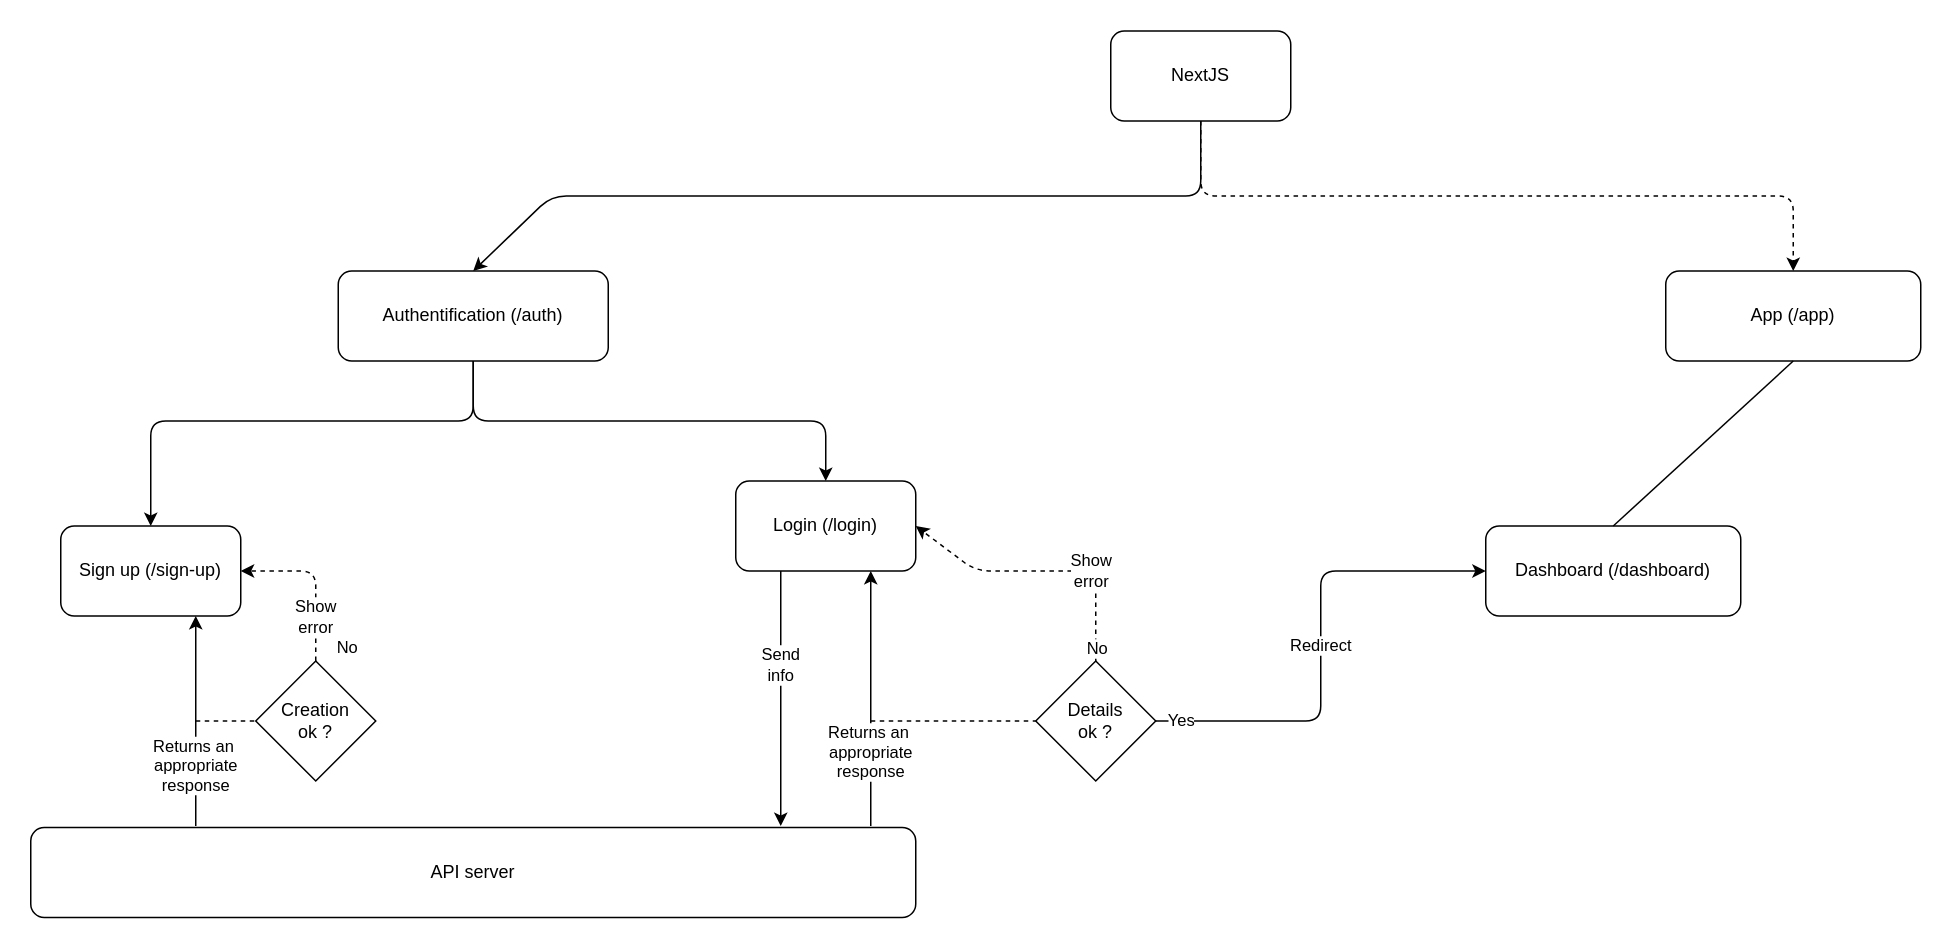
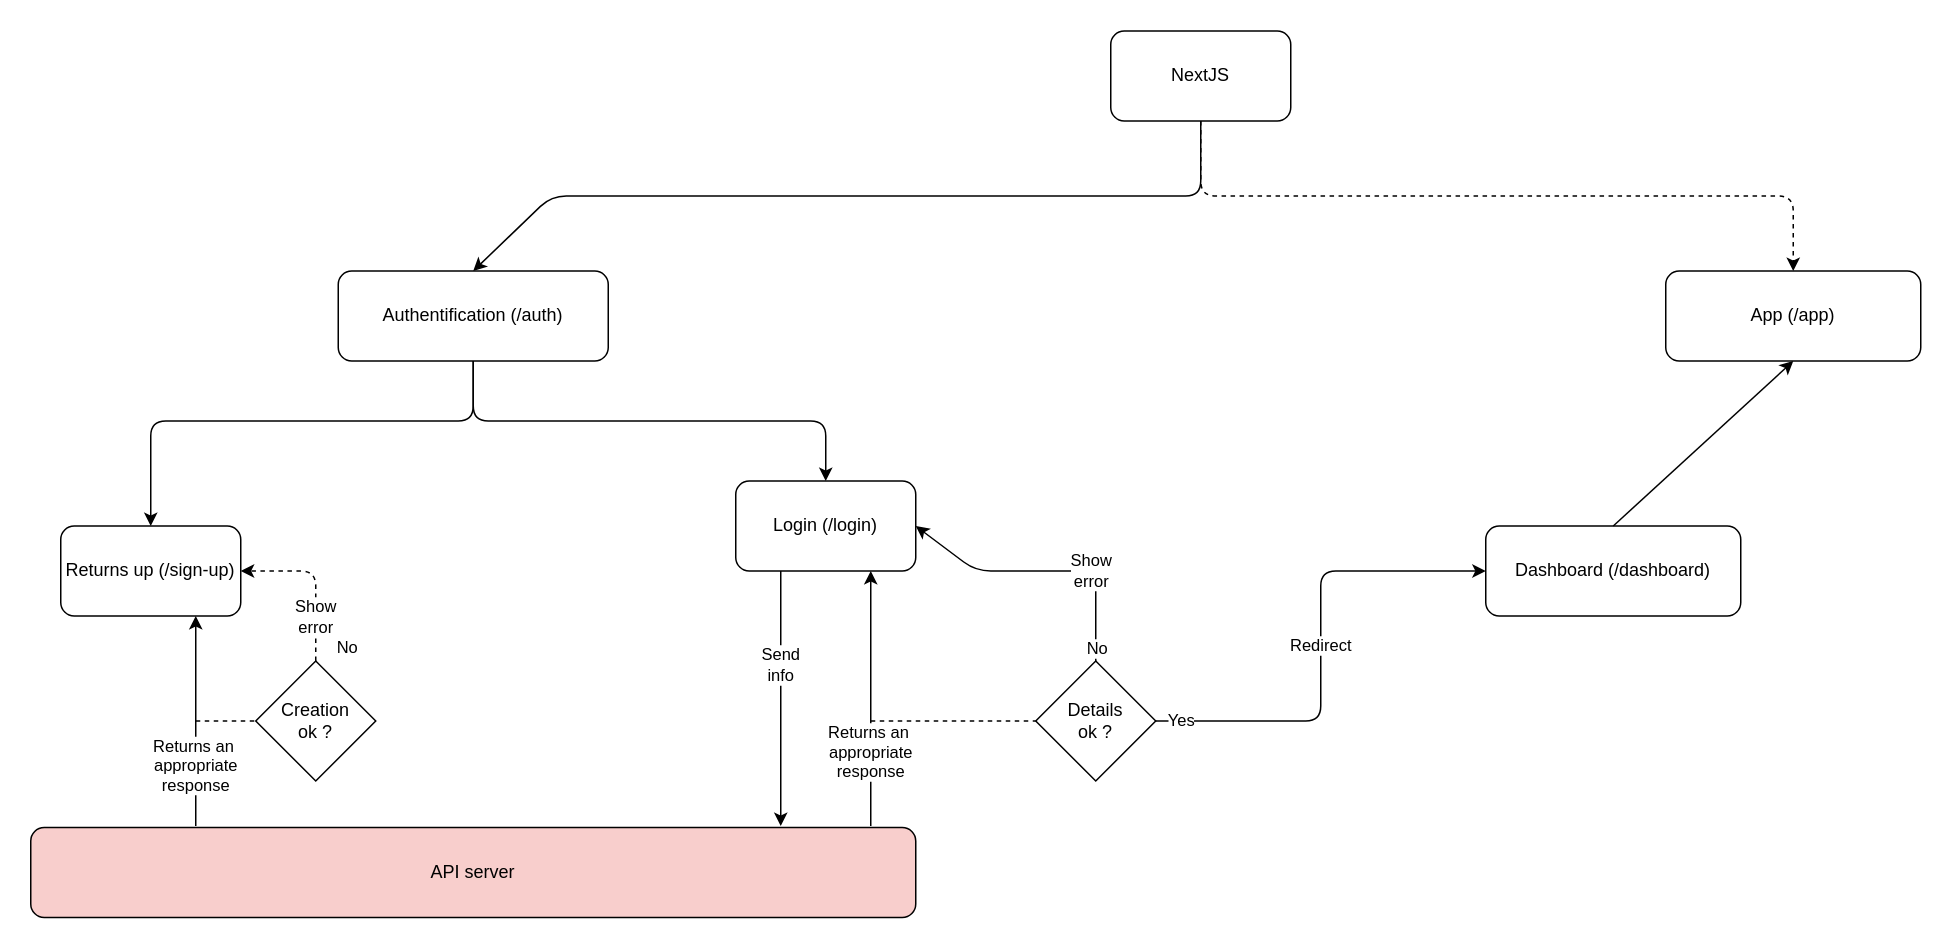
edge "App (/app)" -- "Dashboard (/dashboard)": arrowhead none -> classic
node "Sign up (/sign-up)": label "Sign up (/sign-up)" -> "Returns up (/sign-up)"
edge "Details ok ?" -> "Login (/login)": style dashed -> solid
node "API server": fillcolor #ffffff -> #f8cecc
